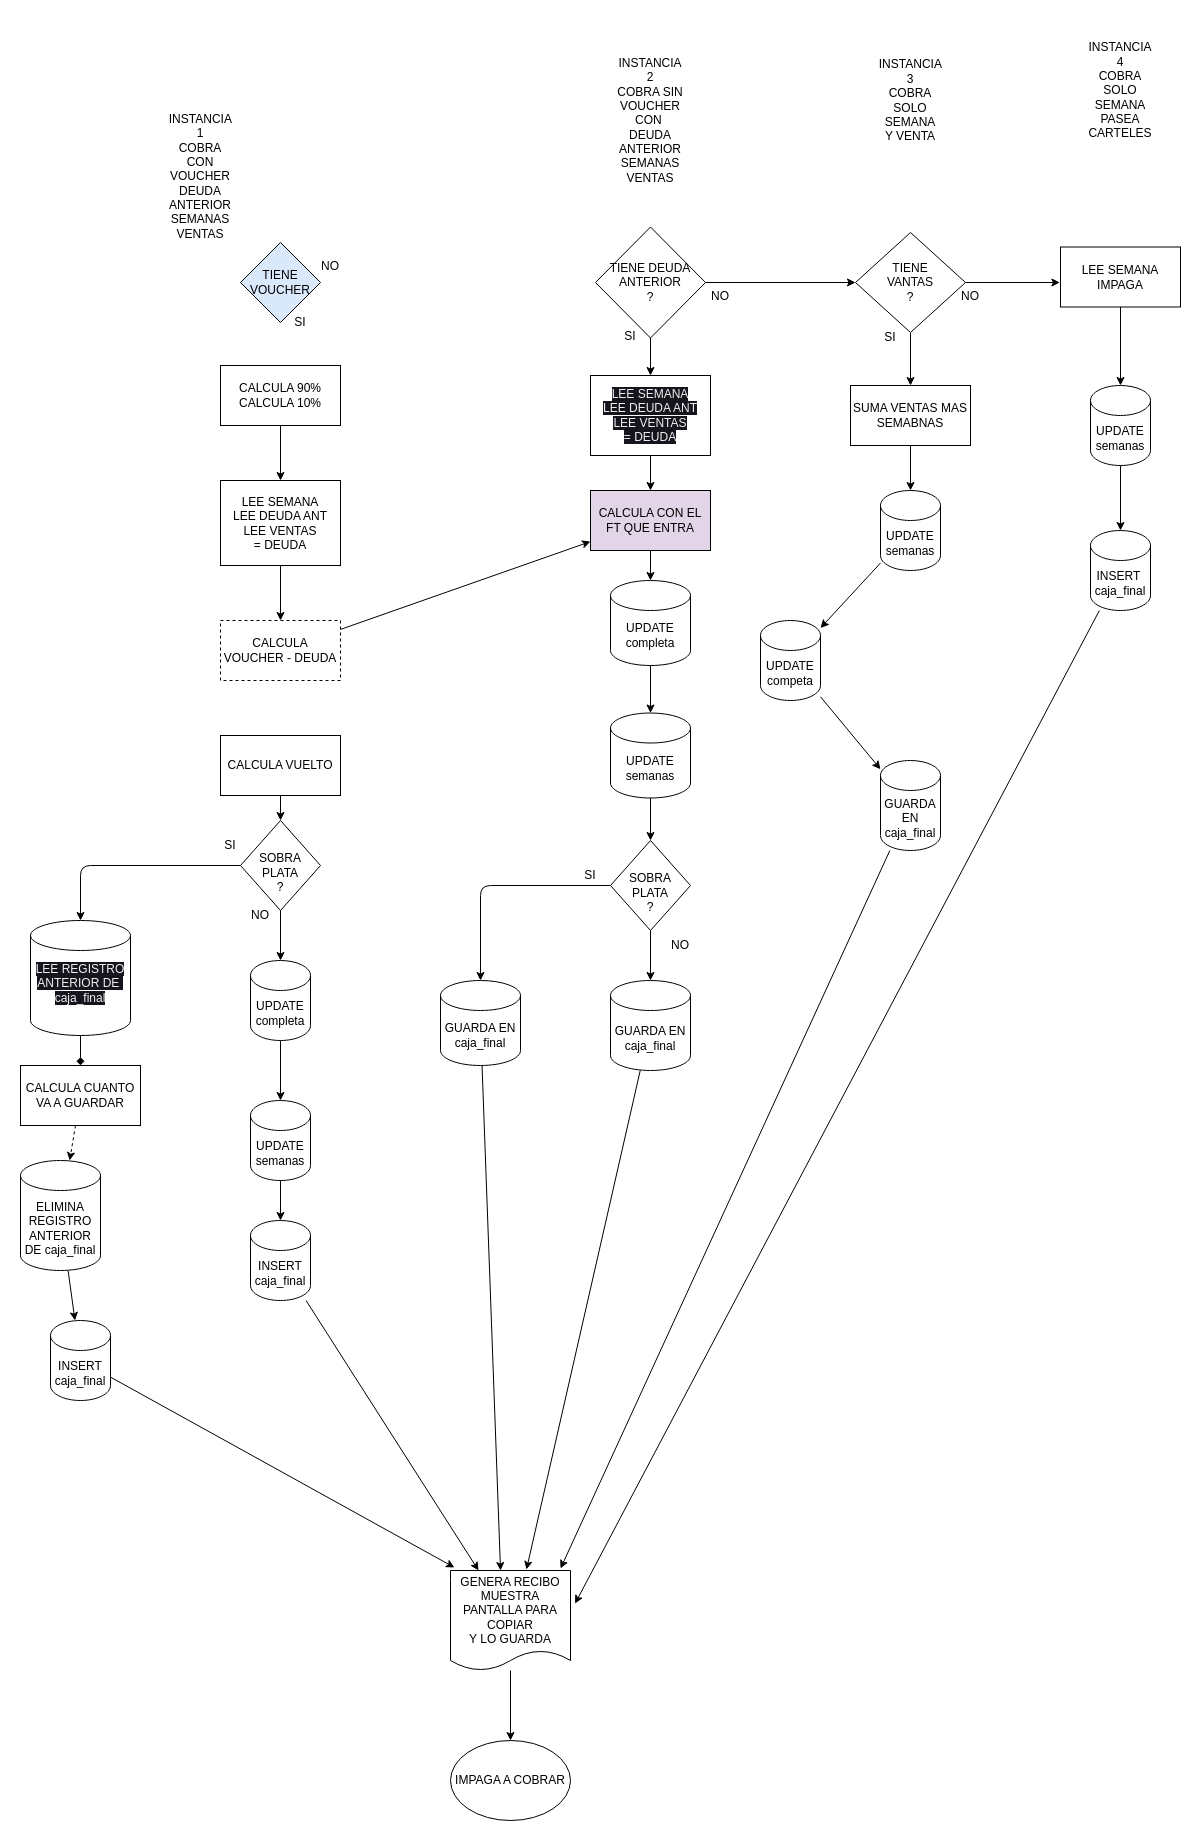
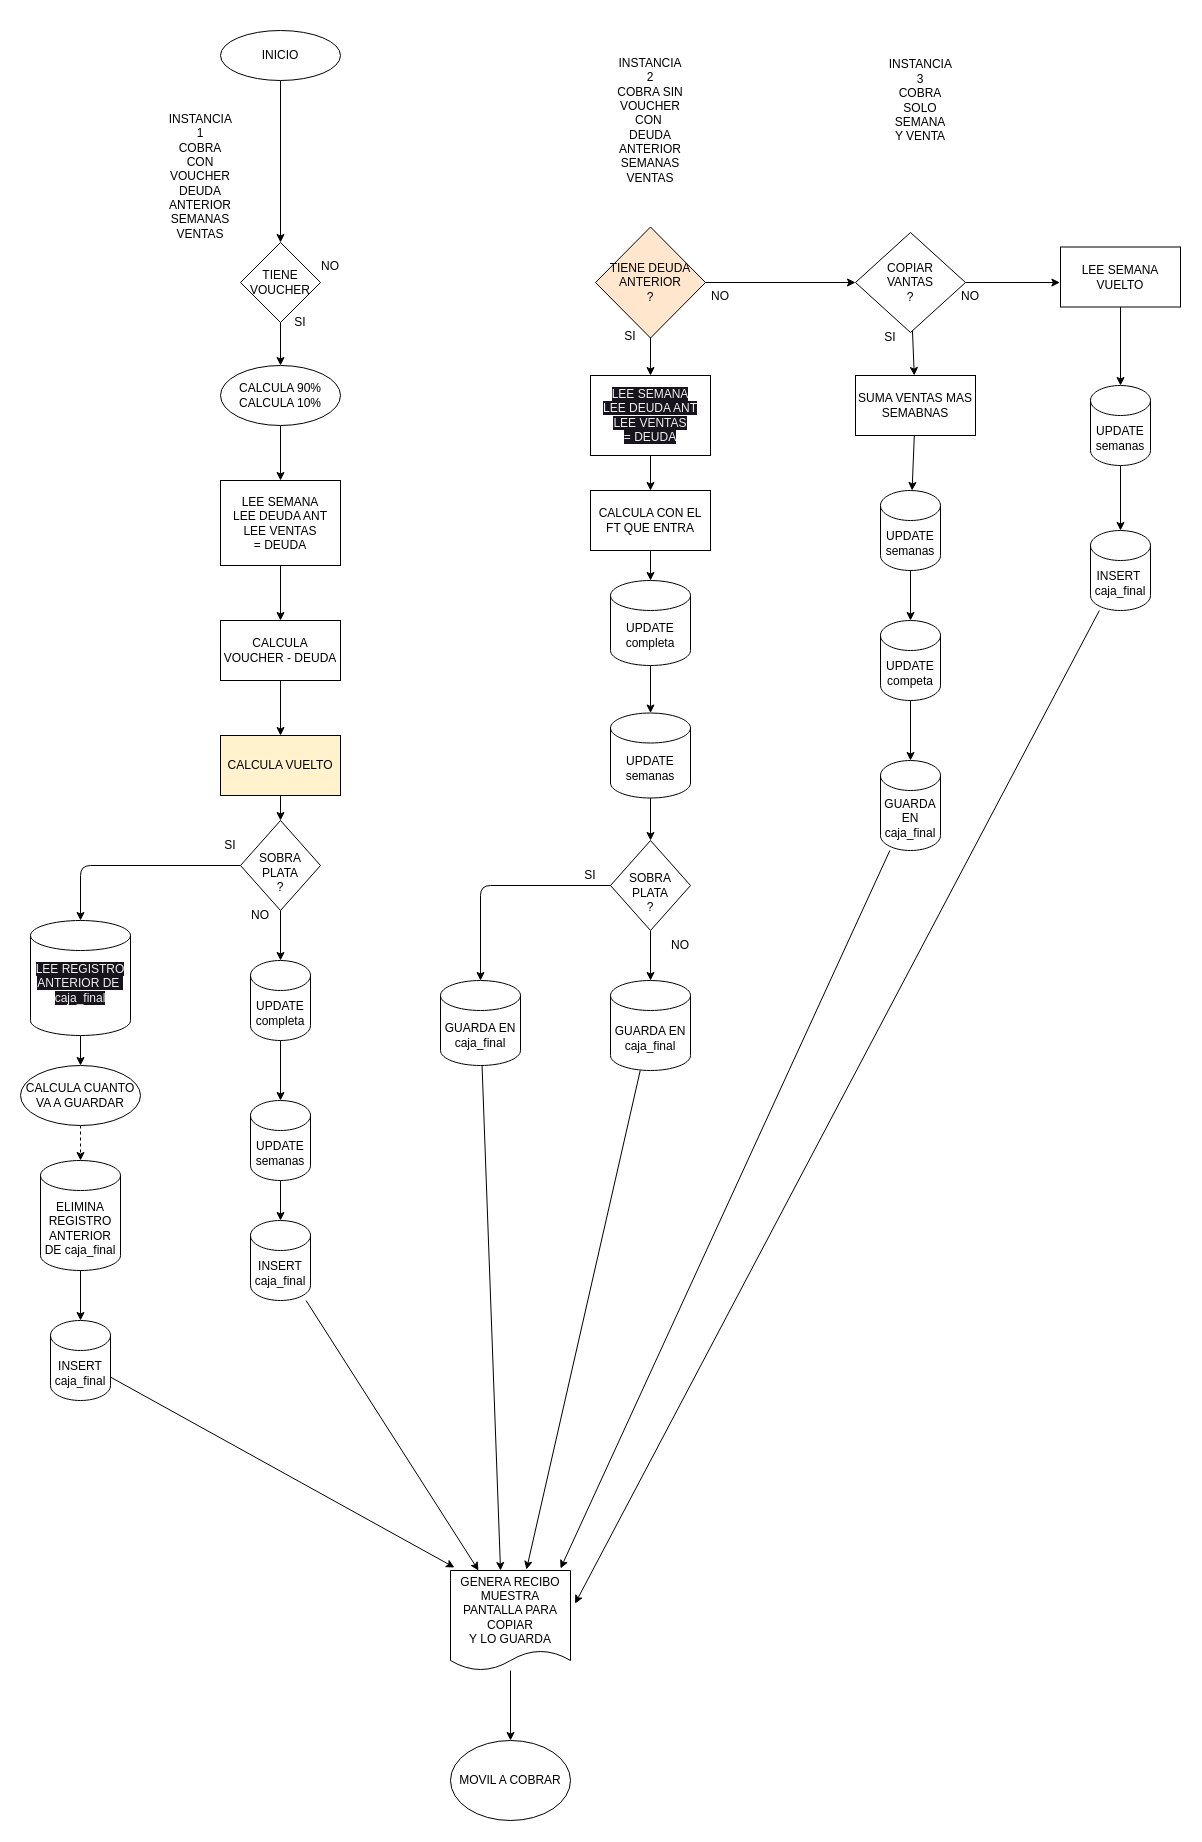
node "INICIO": added
node "INSTANCIA 4 COBRA SOLO SEMANA PASEA CARTELES": removed
node "INSTANCIA 3 COBRA SOLO SEMANA Y VENTA": moved (911, 101) -> (921, 101)
edge "INICIO" -> "TIENE VOUCHER": added
node "LEE SEMANA IMPAGA": label "LEE SEMANA IMPAGA" -> "LEE SEMANA VUELTO"
node "TIENE VOUCHER": fillcolor #dae8fc -> #ffffff
node "TIENE DEUDA ANTERIOR ?": fillcolor #ffffff -> #ffe6cc
node "TIENE VANTAS ?": label "TIENE VANTAS ?" -> "COPIAR VANTAS ?"
edge "TIENE VOUCHER" -> "CALCULA 90% CALCULA 10%": added
node "CALCULA 90% CALCULA 10%": shape rectangle -> ellipse
node "SUMA VENTAS MAS SEMABNAS": moved (911, 416) -> (916, 406)
node "CALCULA CON EL FT QUE ENTRA": fillcolor #e1d5e7 -> #ffffff
edge "CALCULA VOUCHER - DEUDA" -> "CALCULA CON EL FT QUE ENTRA": now "CALCULA VOUCHER - DEUDA" -> "CALCULA VUELTO"
node "CALCULA VOUCHER - DEUDA": style dashed -> solid
node "UPDATE competa": moved (791, 661) -> (911, 661)
node "CALCULA VUELTO": fillcolor #ffffff -> #fff2cc
edge "LEE REGISTRO ANTERIOR DE caja_final" -> "CALCULA CUANTO VA A GUARDAR": arrowhead diamond -> classic
node "CALCULA CUANTO VA A GUARDAR": shape rectangle -> ellipse
node "ELIMINA REGISTRO ANTERIOR DE caja_final": moved (61, 1216) -> (81, 1216)
node "IMPAGA A COBRAR": label "IMPAGA A COBRAR" -> "MOVIL A COBRAR"
